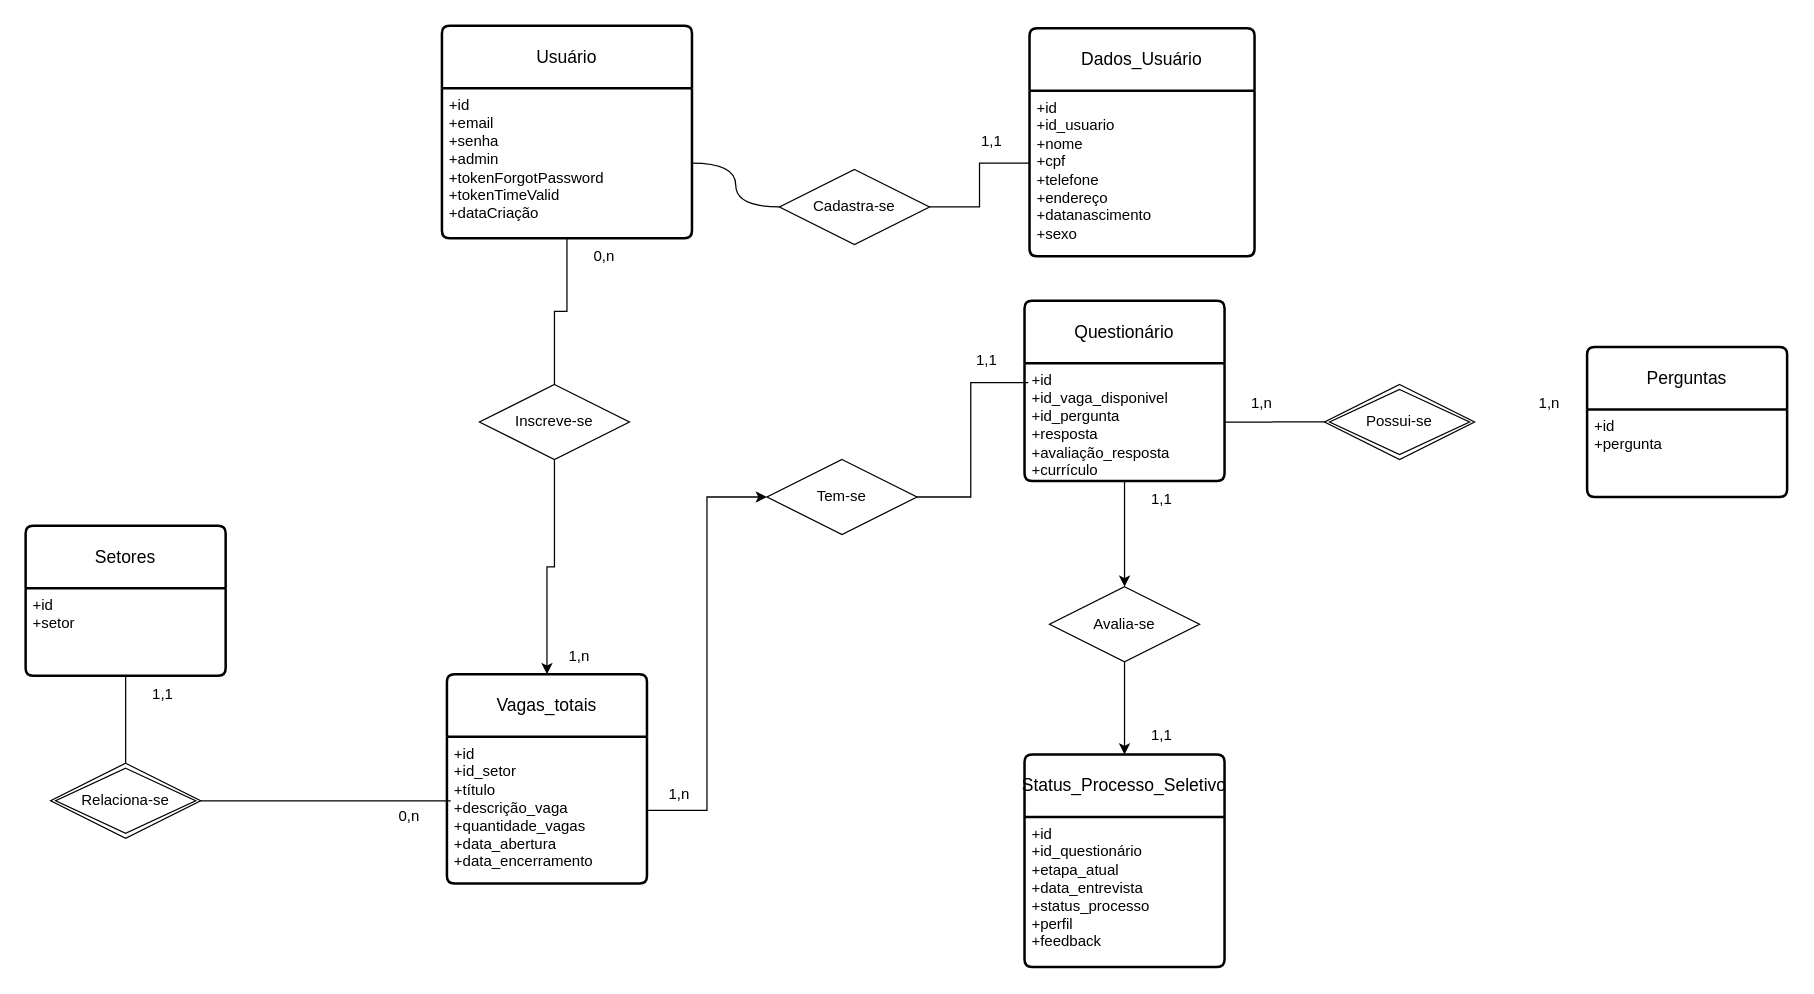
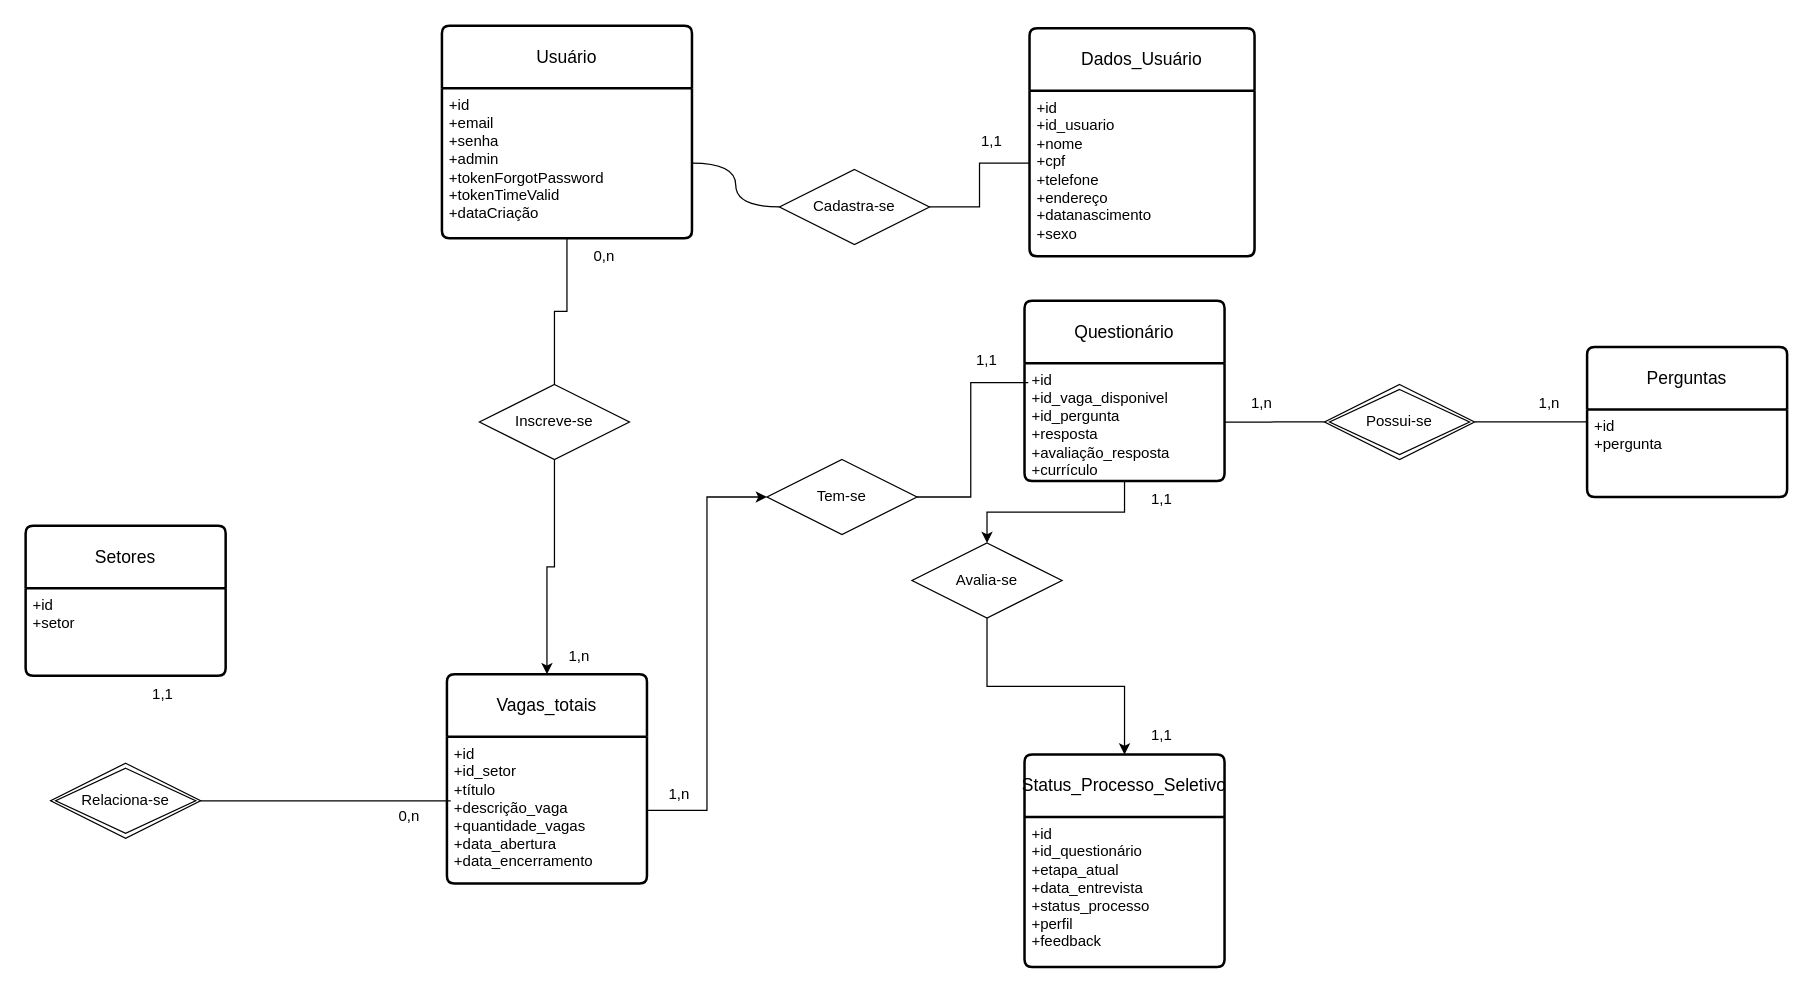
edge "Possui-se" -- "Perguntas": added
node "Avalia-se": moved (1124, 624) -> (987, 580)
edge "+id +setor" -- "Relaciona-se": removed
